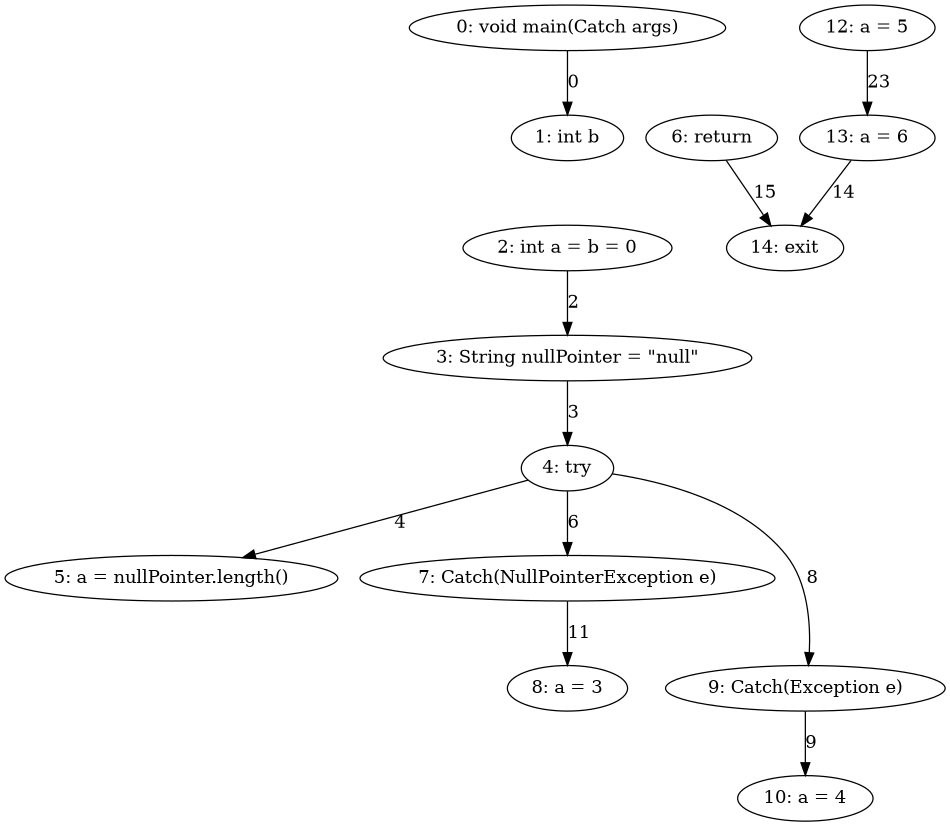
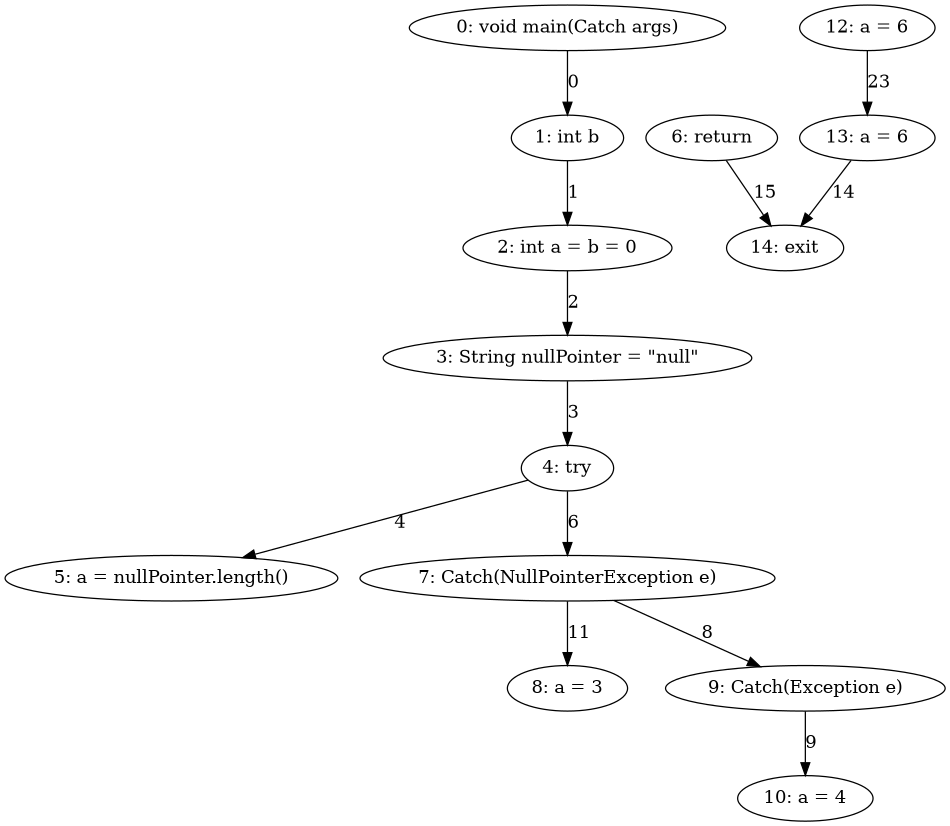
node "12: a = 5": label "12: a = 5" -> "12: a = 6"
edge "1: int b" -> "2: int a = b = 0": added, label "1"
edge "4: try" -> "9: Catch(Exception e)": now "7: Catch(NullPointerException e)" -> "9: Catch(Exception e)"
